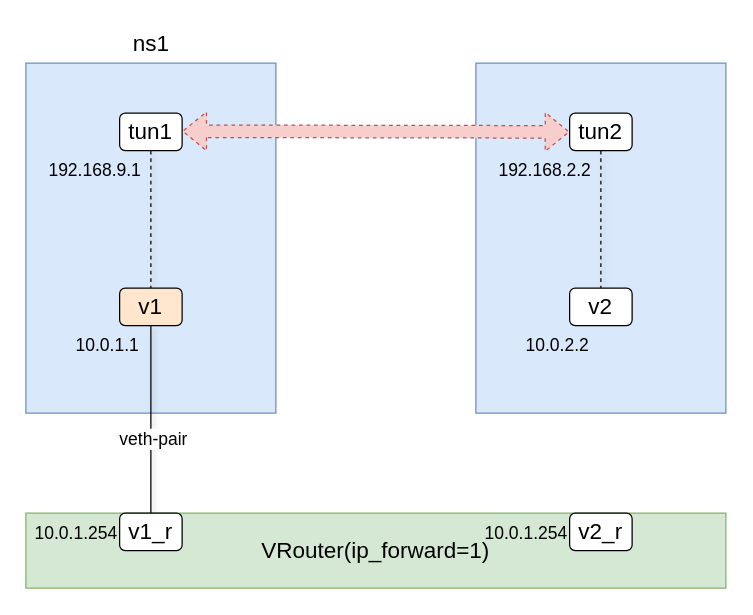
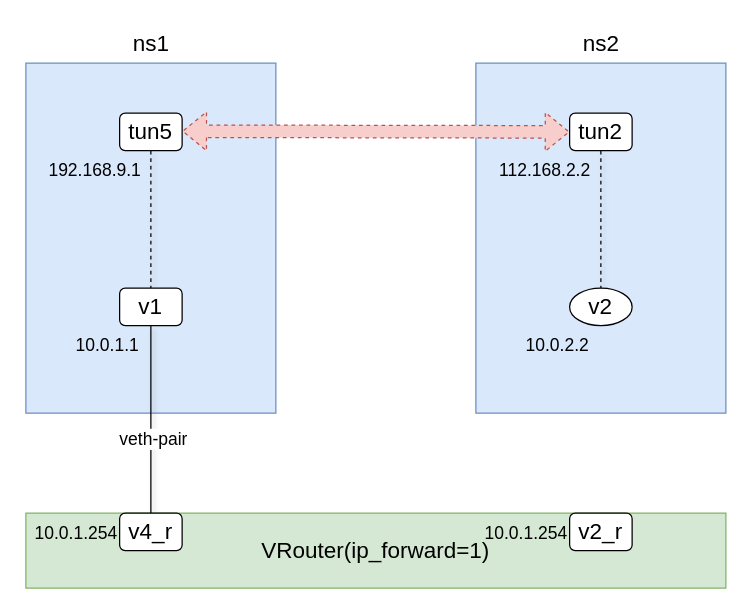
node "ns2": added
node "tun1": label "tun1" -> "tun5"
node "192.168.2.2": label "192.168.2.2" -> "112.168.2.2"
node "v1": fillcolor #ffe6cc -> #ffffff
node "v2": shape rounded rectangle -> ellipse
node "v1_r": label "v1_r" -> "v4_r"
